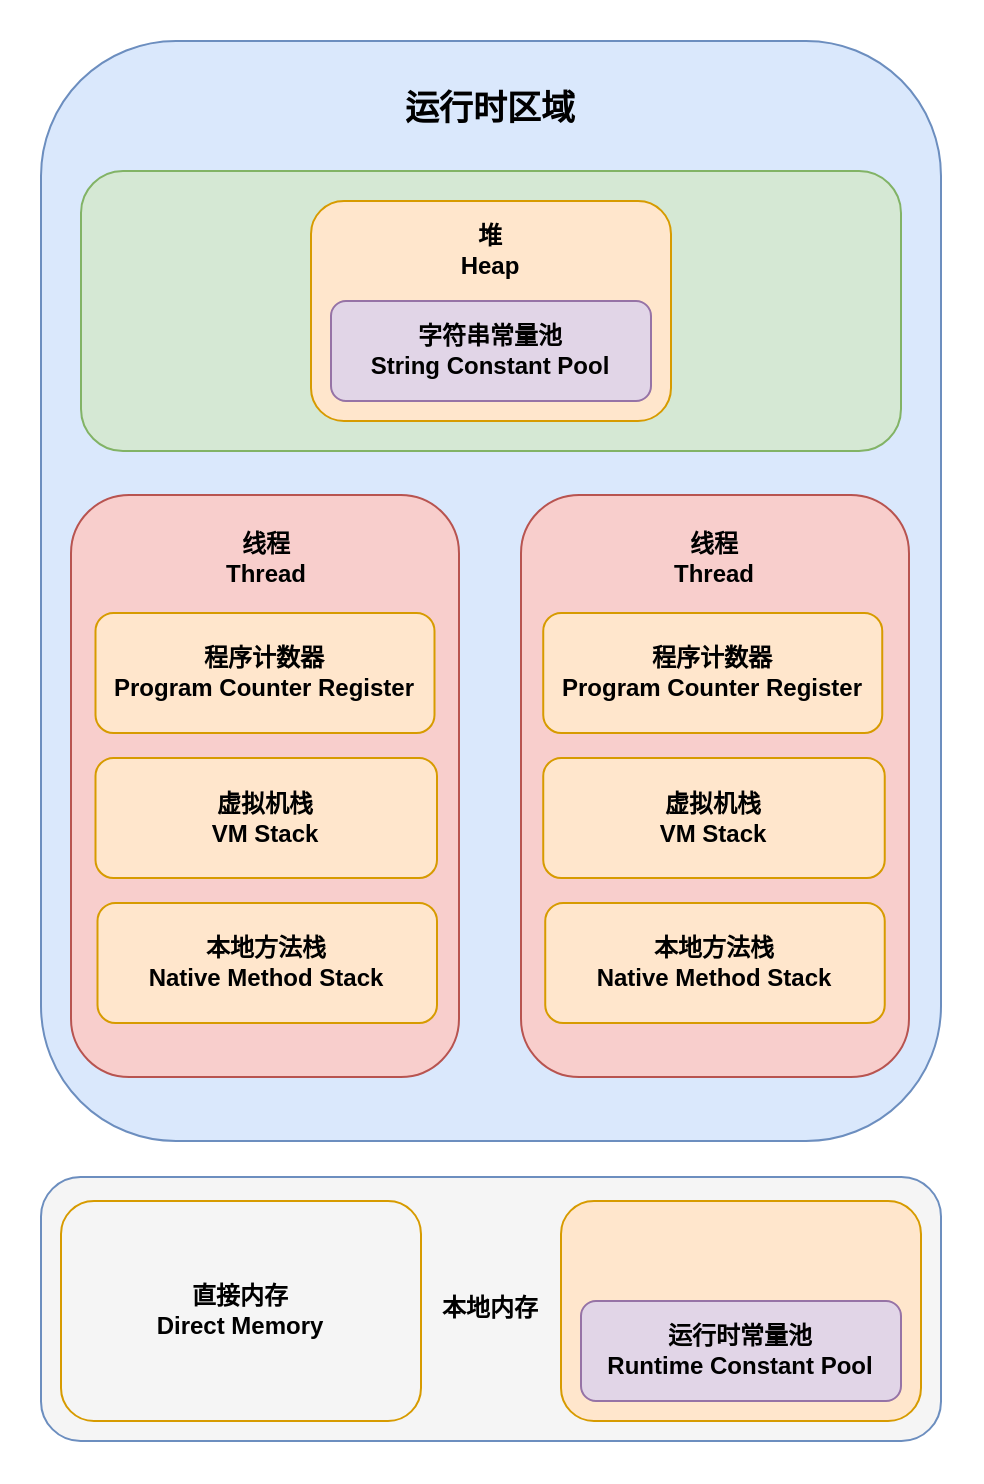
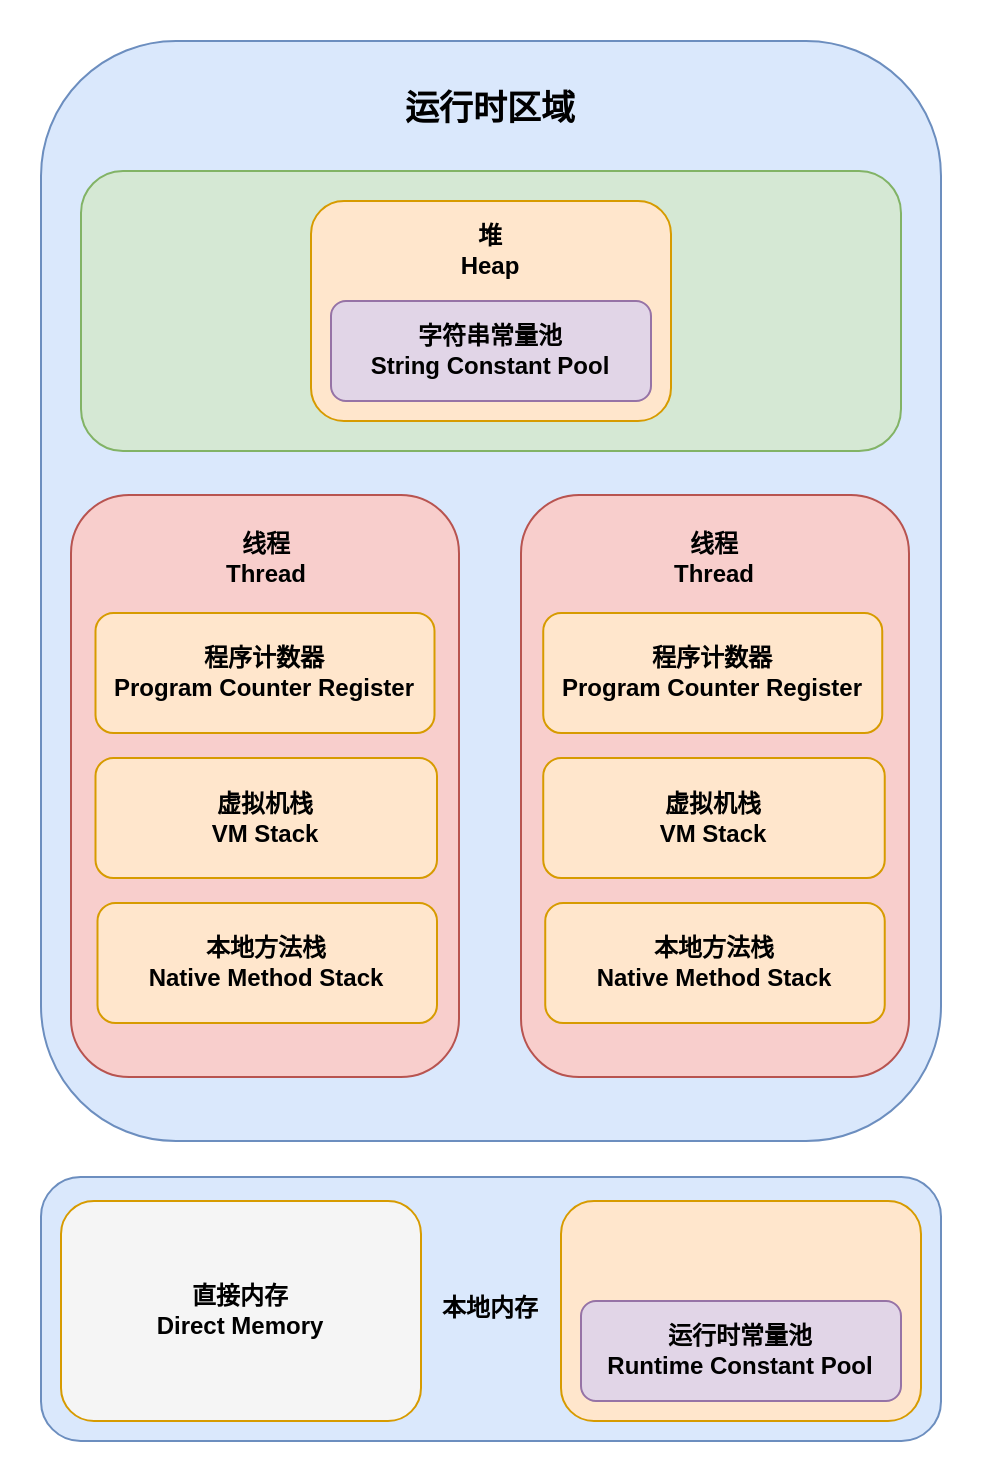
node "本地内存": fillcolor #f5f5f5 -> #dae8fc
